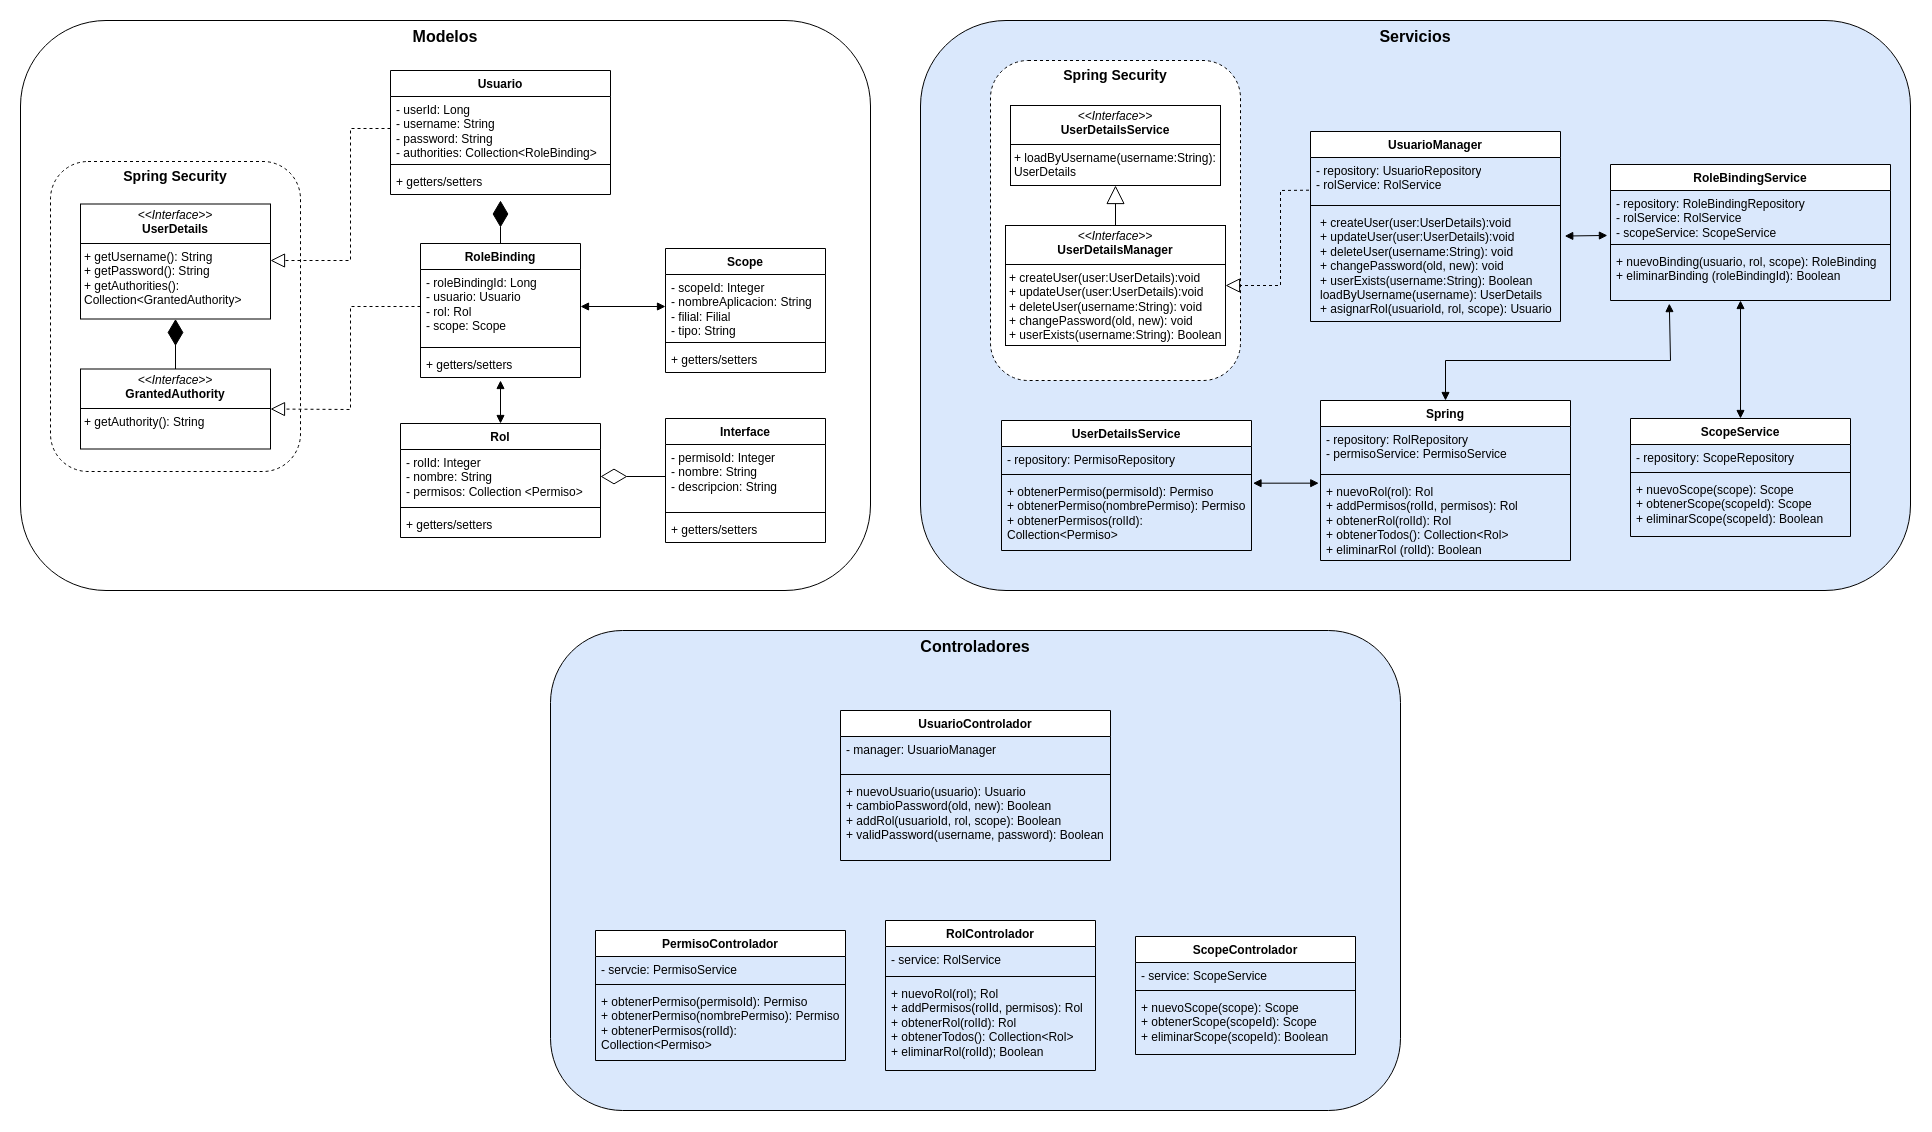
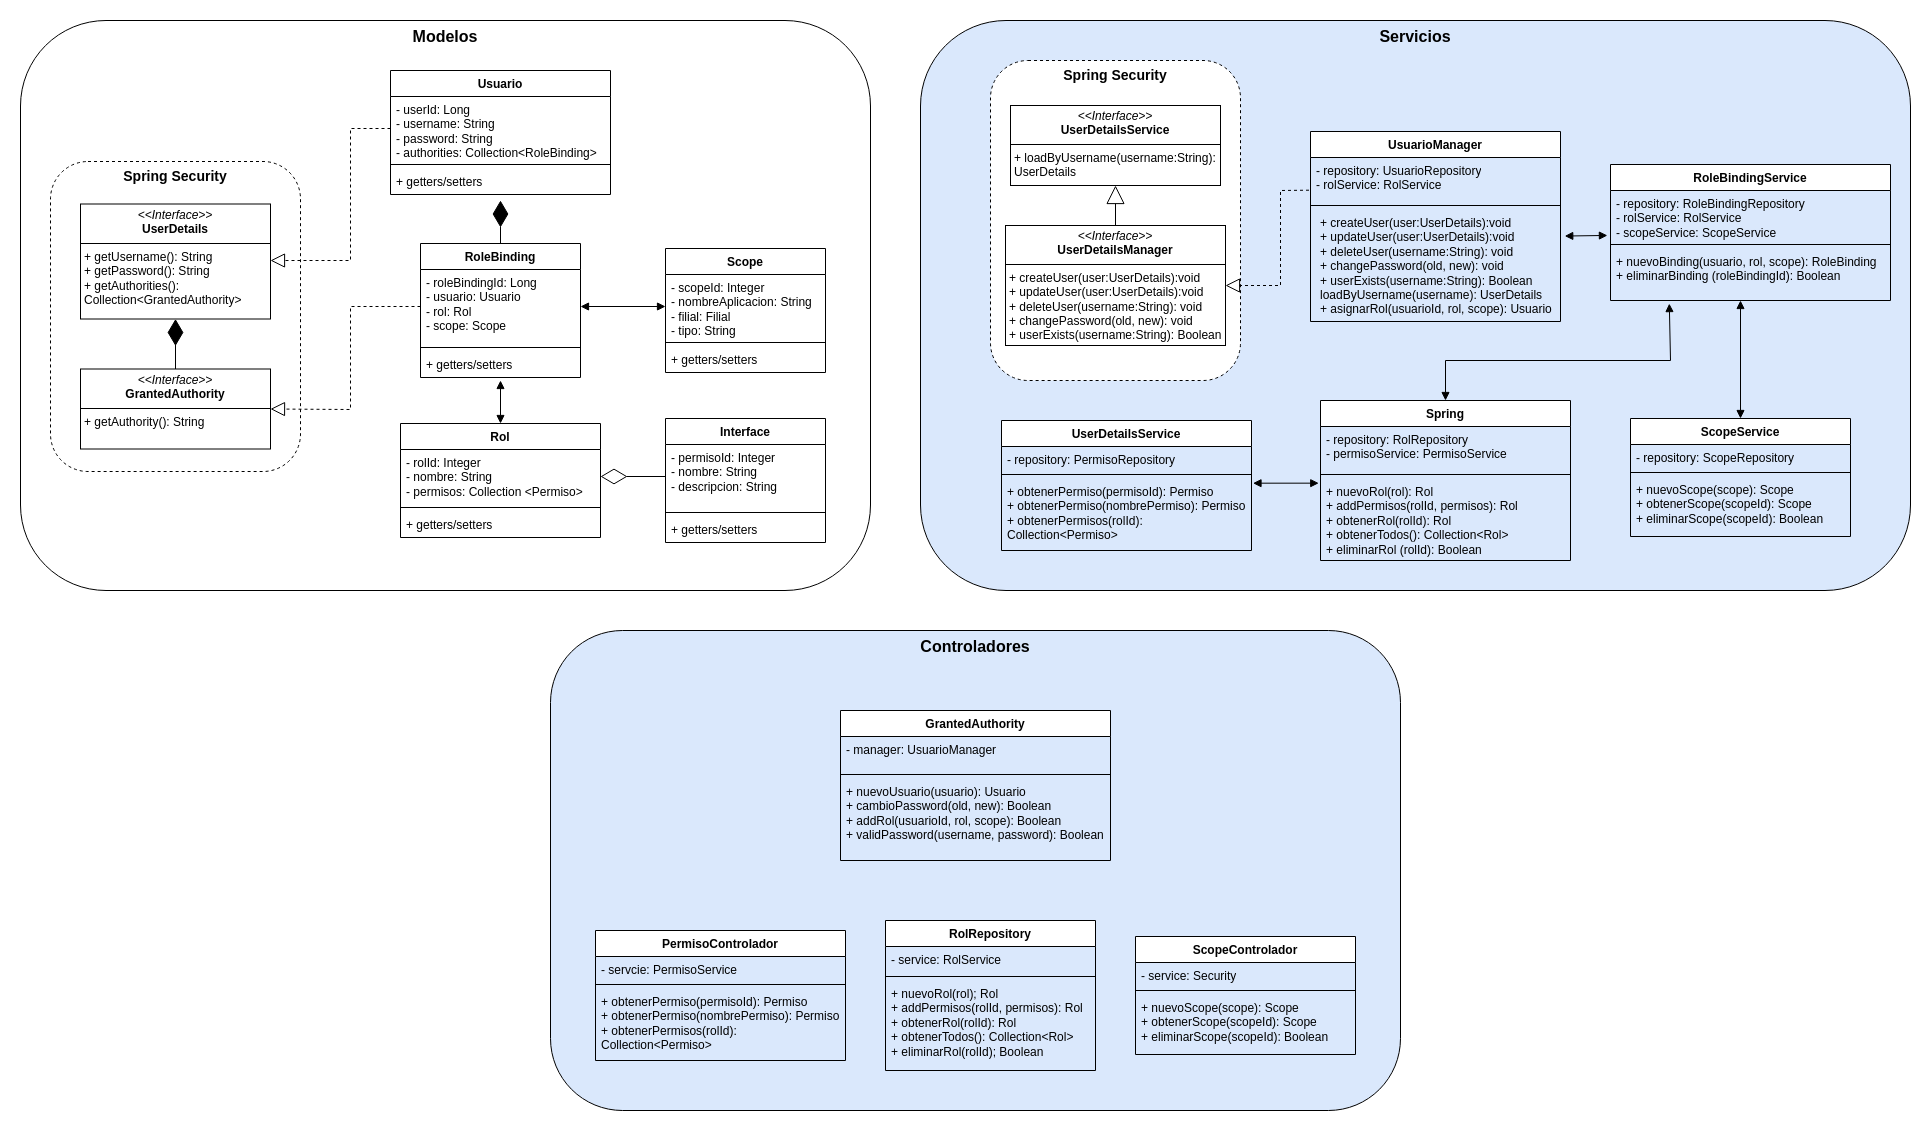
node "UsuarioControlador": label "UsuarioControlador" -> "GrantedAuthority"
node "RolControlador": label "RolControlador" -> "RolRepository"
node "- service: ScopeService": label "- service: ScopeService" -> "- service: Security"
